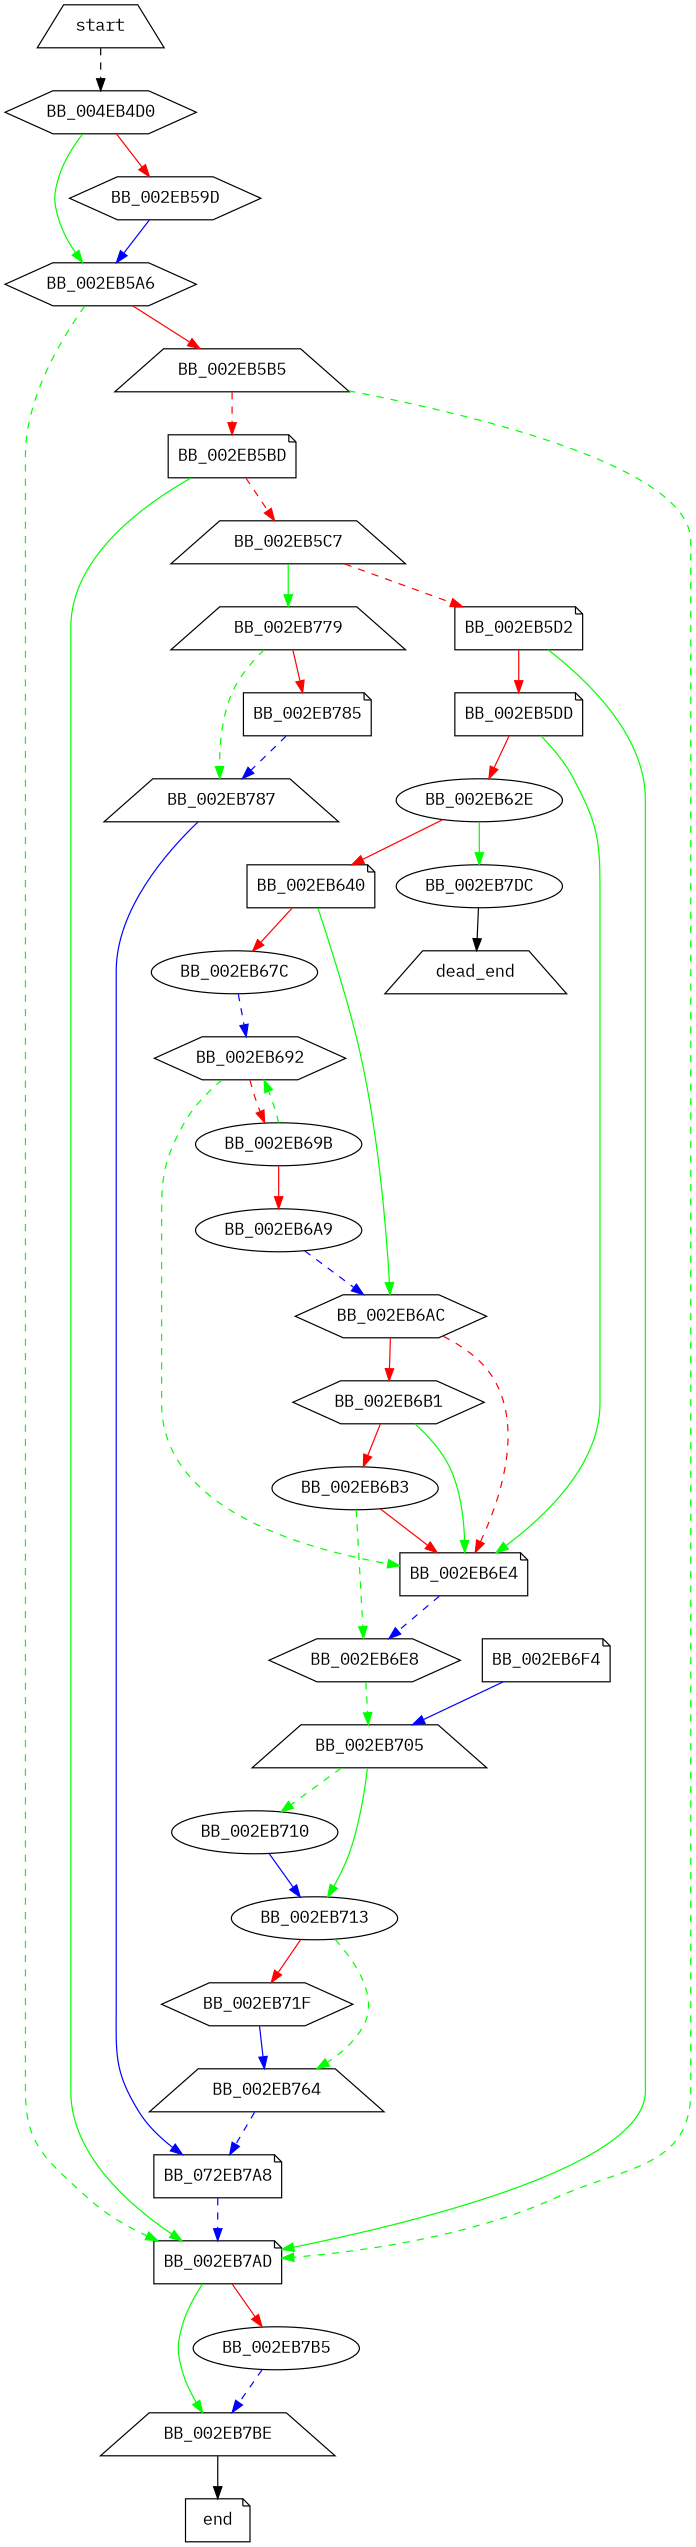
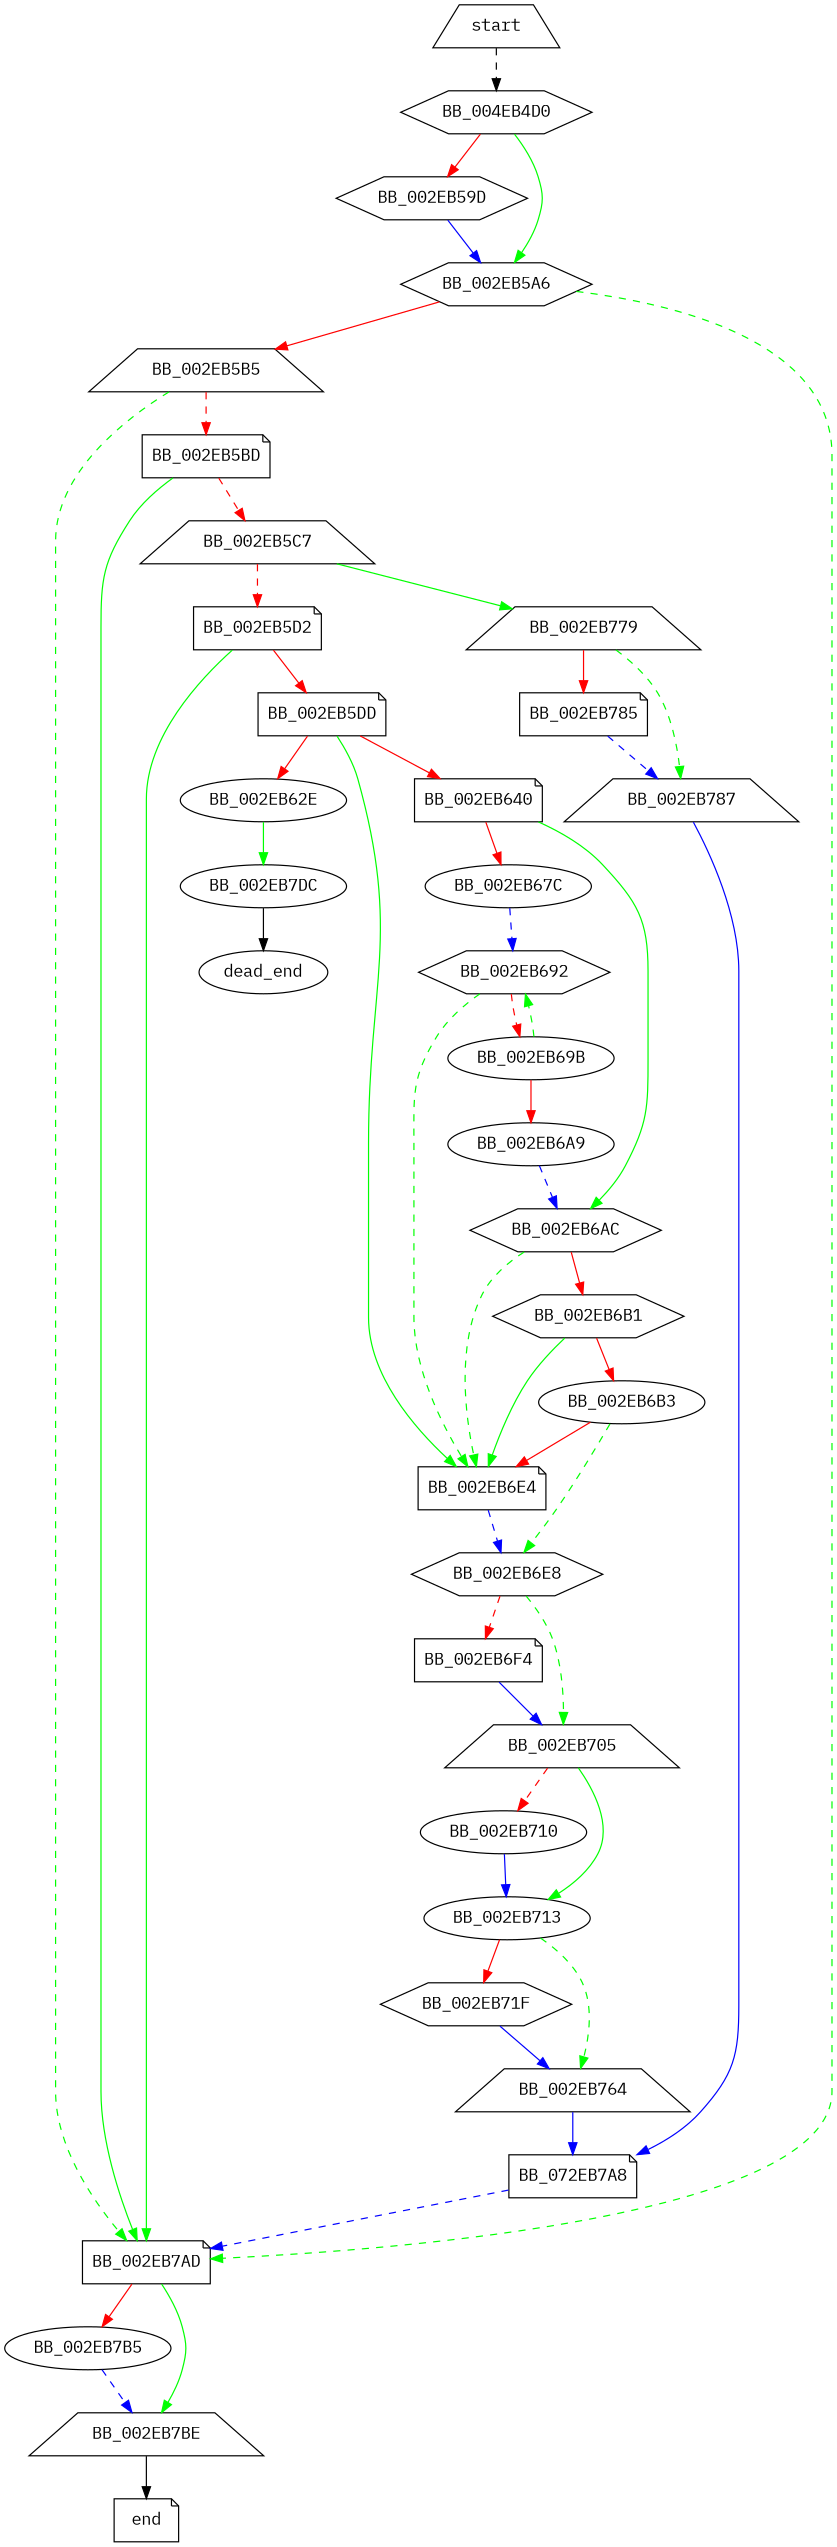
edge "BB_002EB62E" -> "BB_002EB640": now "BB_002EB5DD" -> "BB_002EB640"
node "dead_end": shape trapezium -> ellipse
edge "BB_002EB6AC" -> "BB_002EB6E4": color red -> green
edge "BB_002EB6E8" -> "BB_002EB6F4": added
edge "BB_002EB705" -> "BB_002EB710": color green -> red
edge "BB_002EB764" -> "BB_072EB7A8": style dashed -> solid
